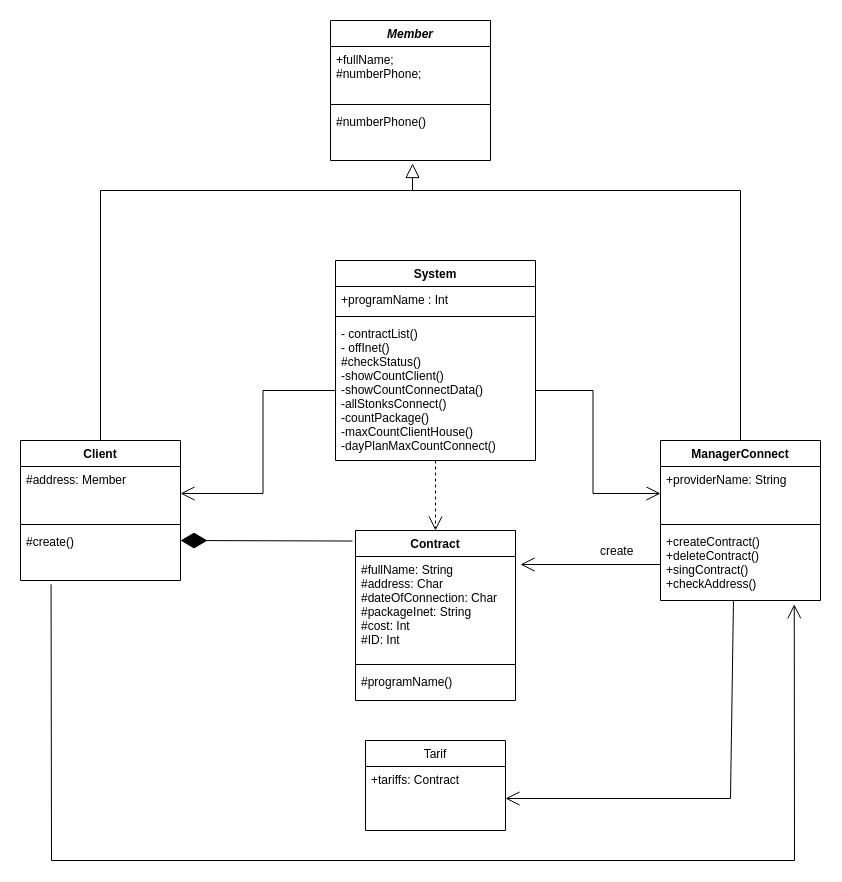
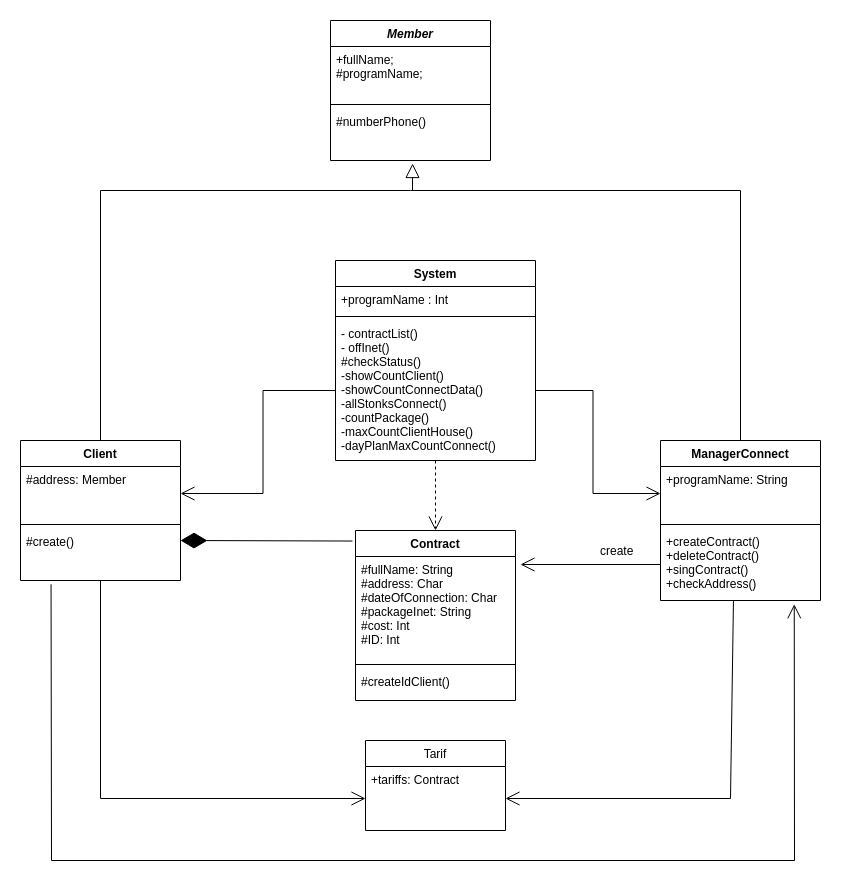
node "+fullName; #numberPhone;": label "+fullName; #numberPhone;" -> "+fullName; #programName;"
node "+providerName: String": label "+providerName: String" -> "+programName: String"
node "#programName()": label "#programName()" -> "#createIdClient()"
edge "Client" -> "+tariffs: Contract": added
